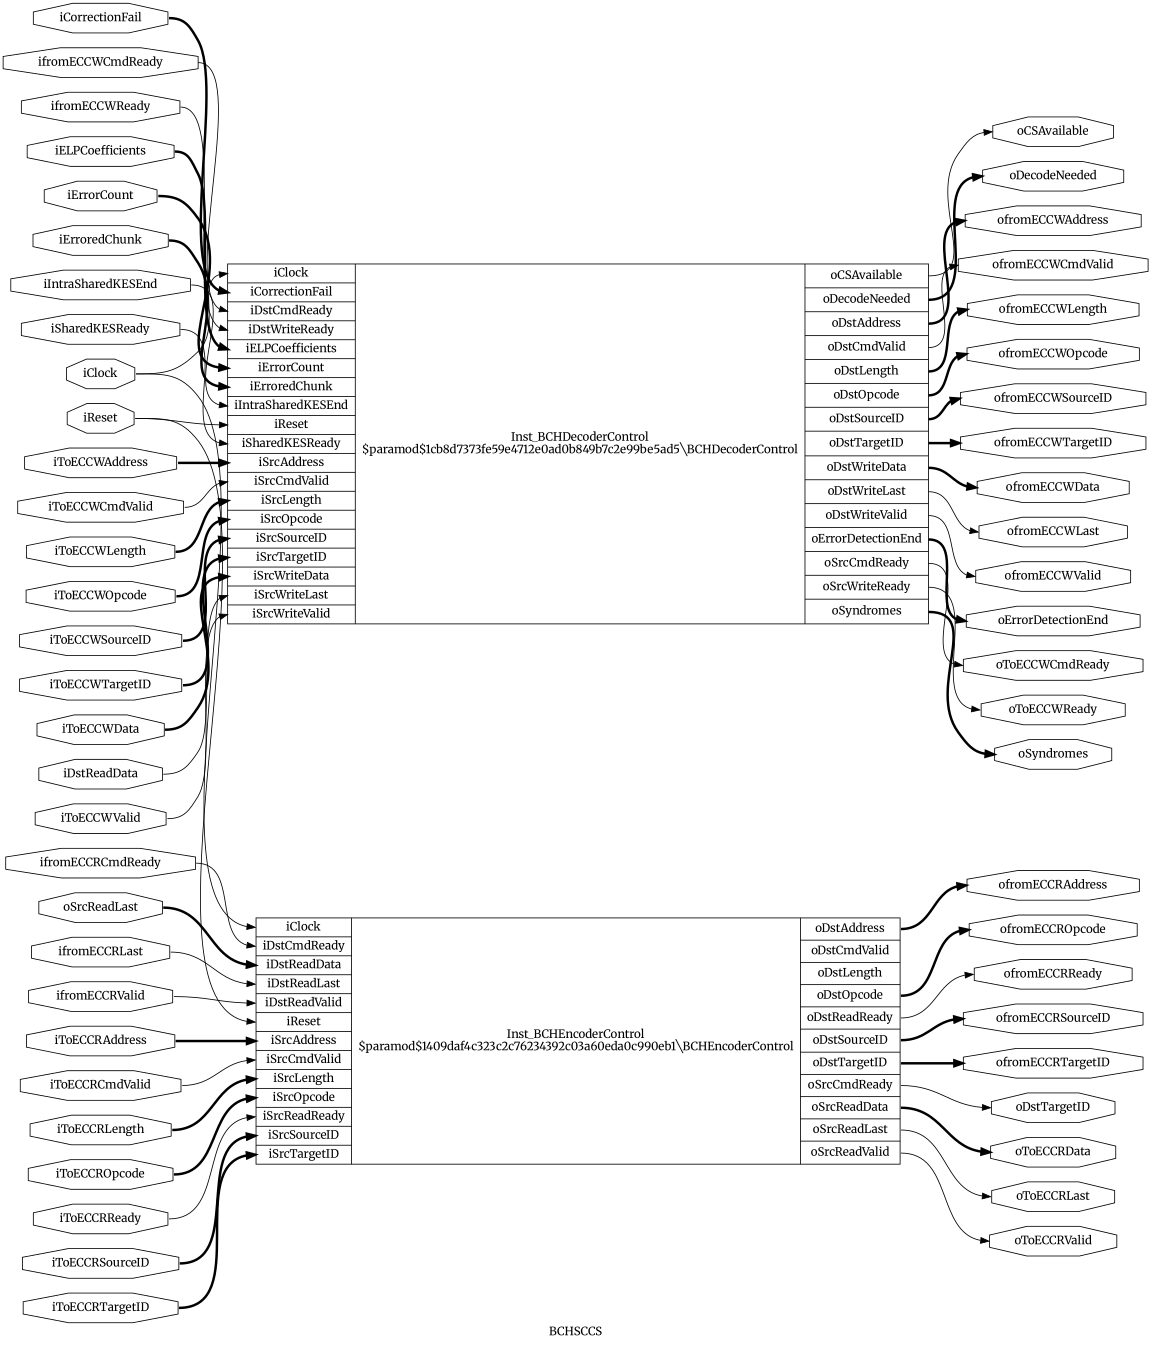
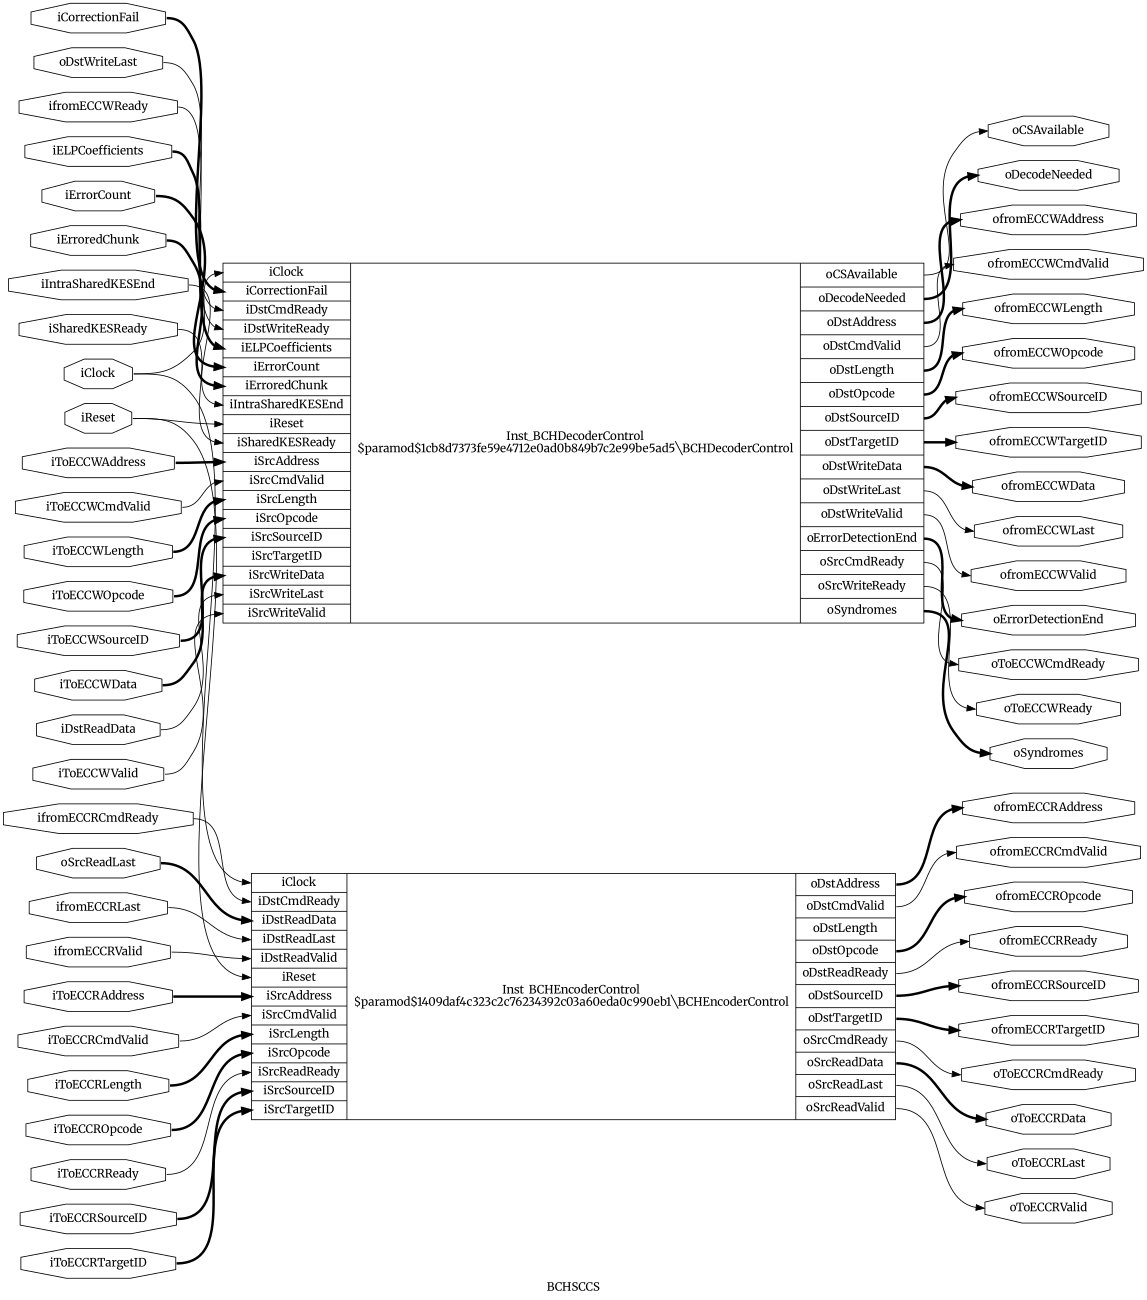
node "ifromECCWCmdReady": label "ifromECCWCmdReady" -> "oDstWriteLast"
node "iToECCWTargetID": removed
node "ofromECCRCmdValid": added
node "oDstTargetID": label "oDstTargetID" -> "oToECCRCmdReady"
